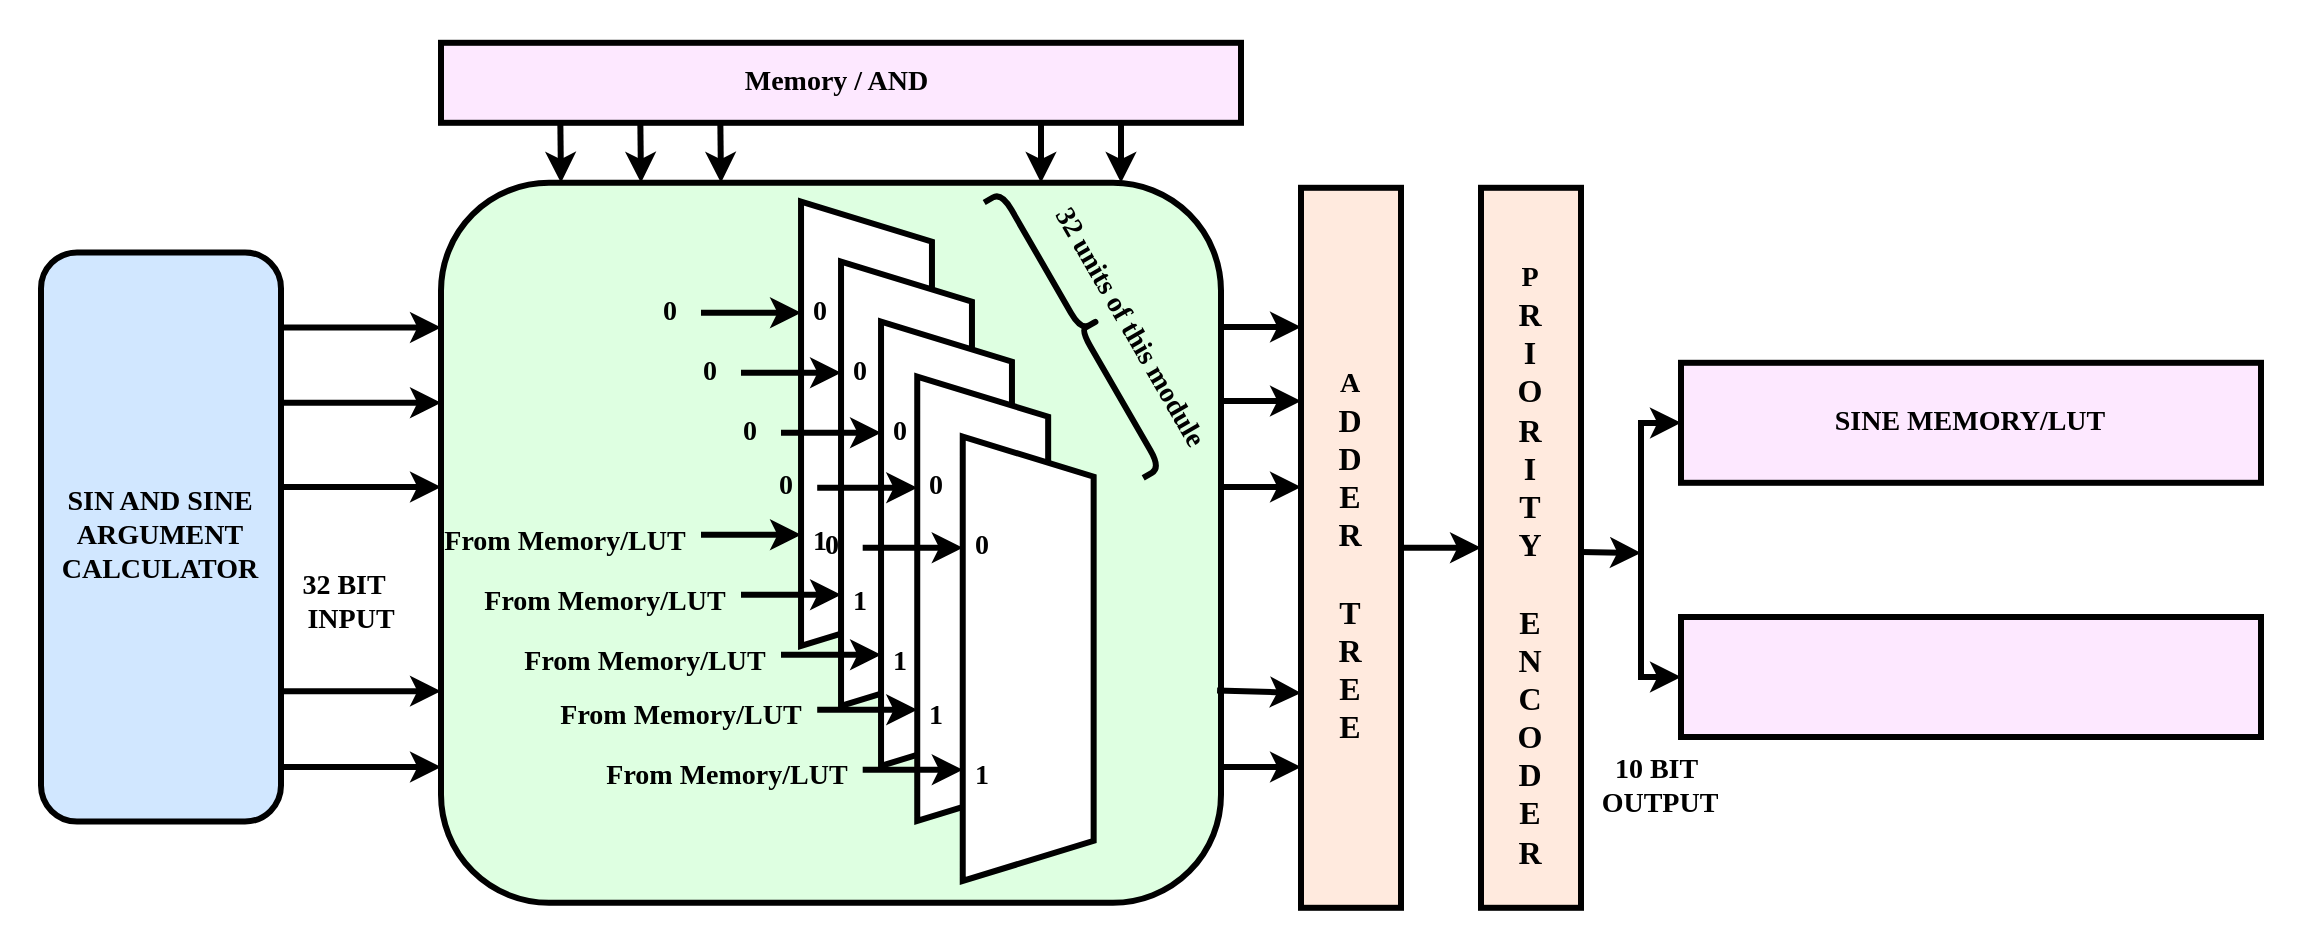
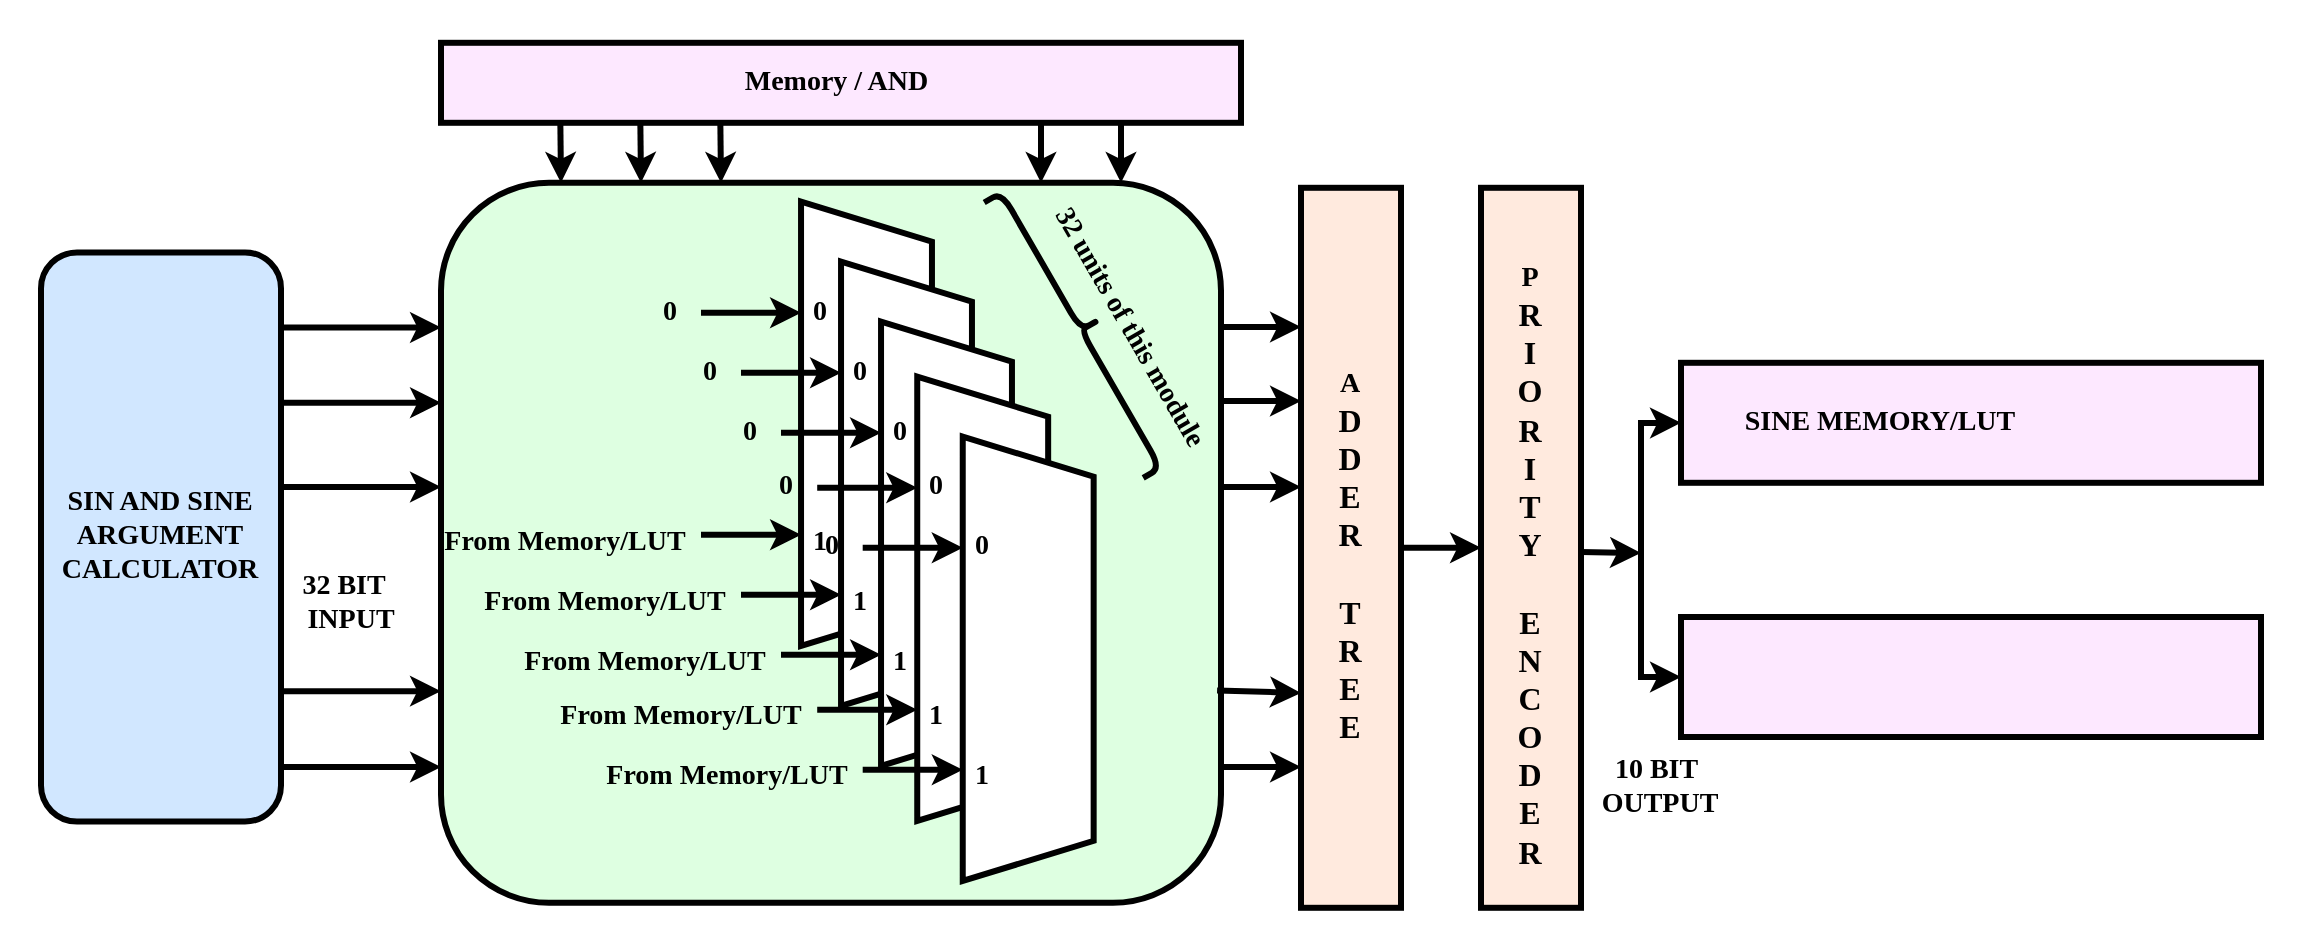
node "SINE MEMORY/LUT": moved (1971, 424) -> (1881, 424)
